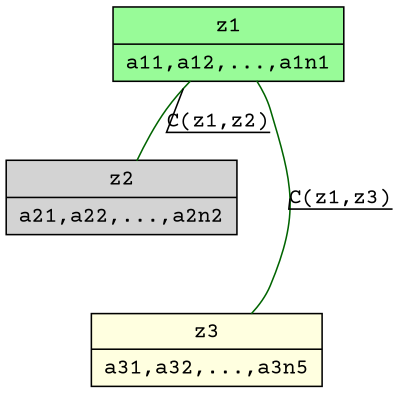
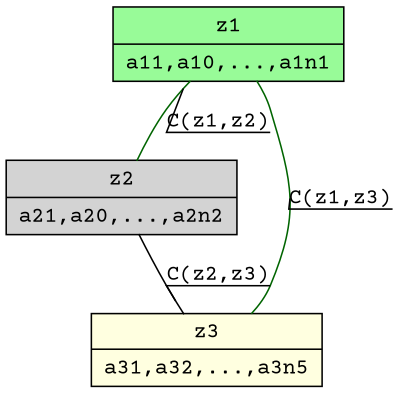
node "z1": text "a11,a12,...,a1n1" -> "a11,a10,...,a1n1"
node "z2": text "a21,a22,...,a2n2" -> "a21,a20,...,a2n2"
edge "z2" -- "z3": added, label "C(z2,z3)"
